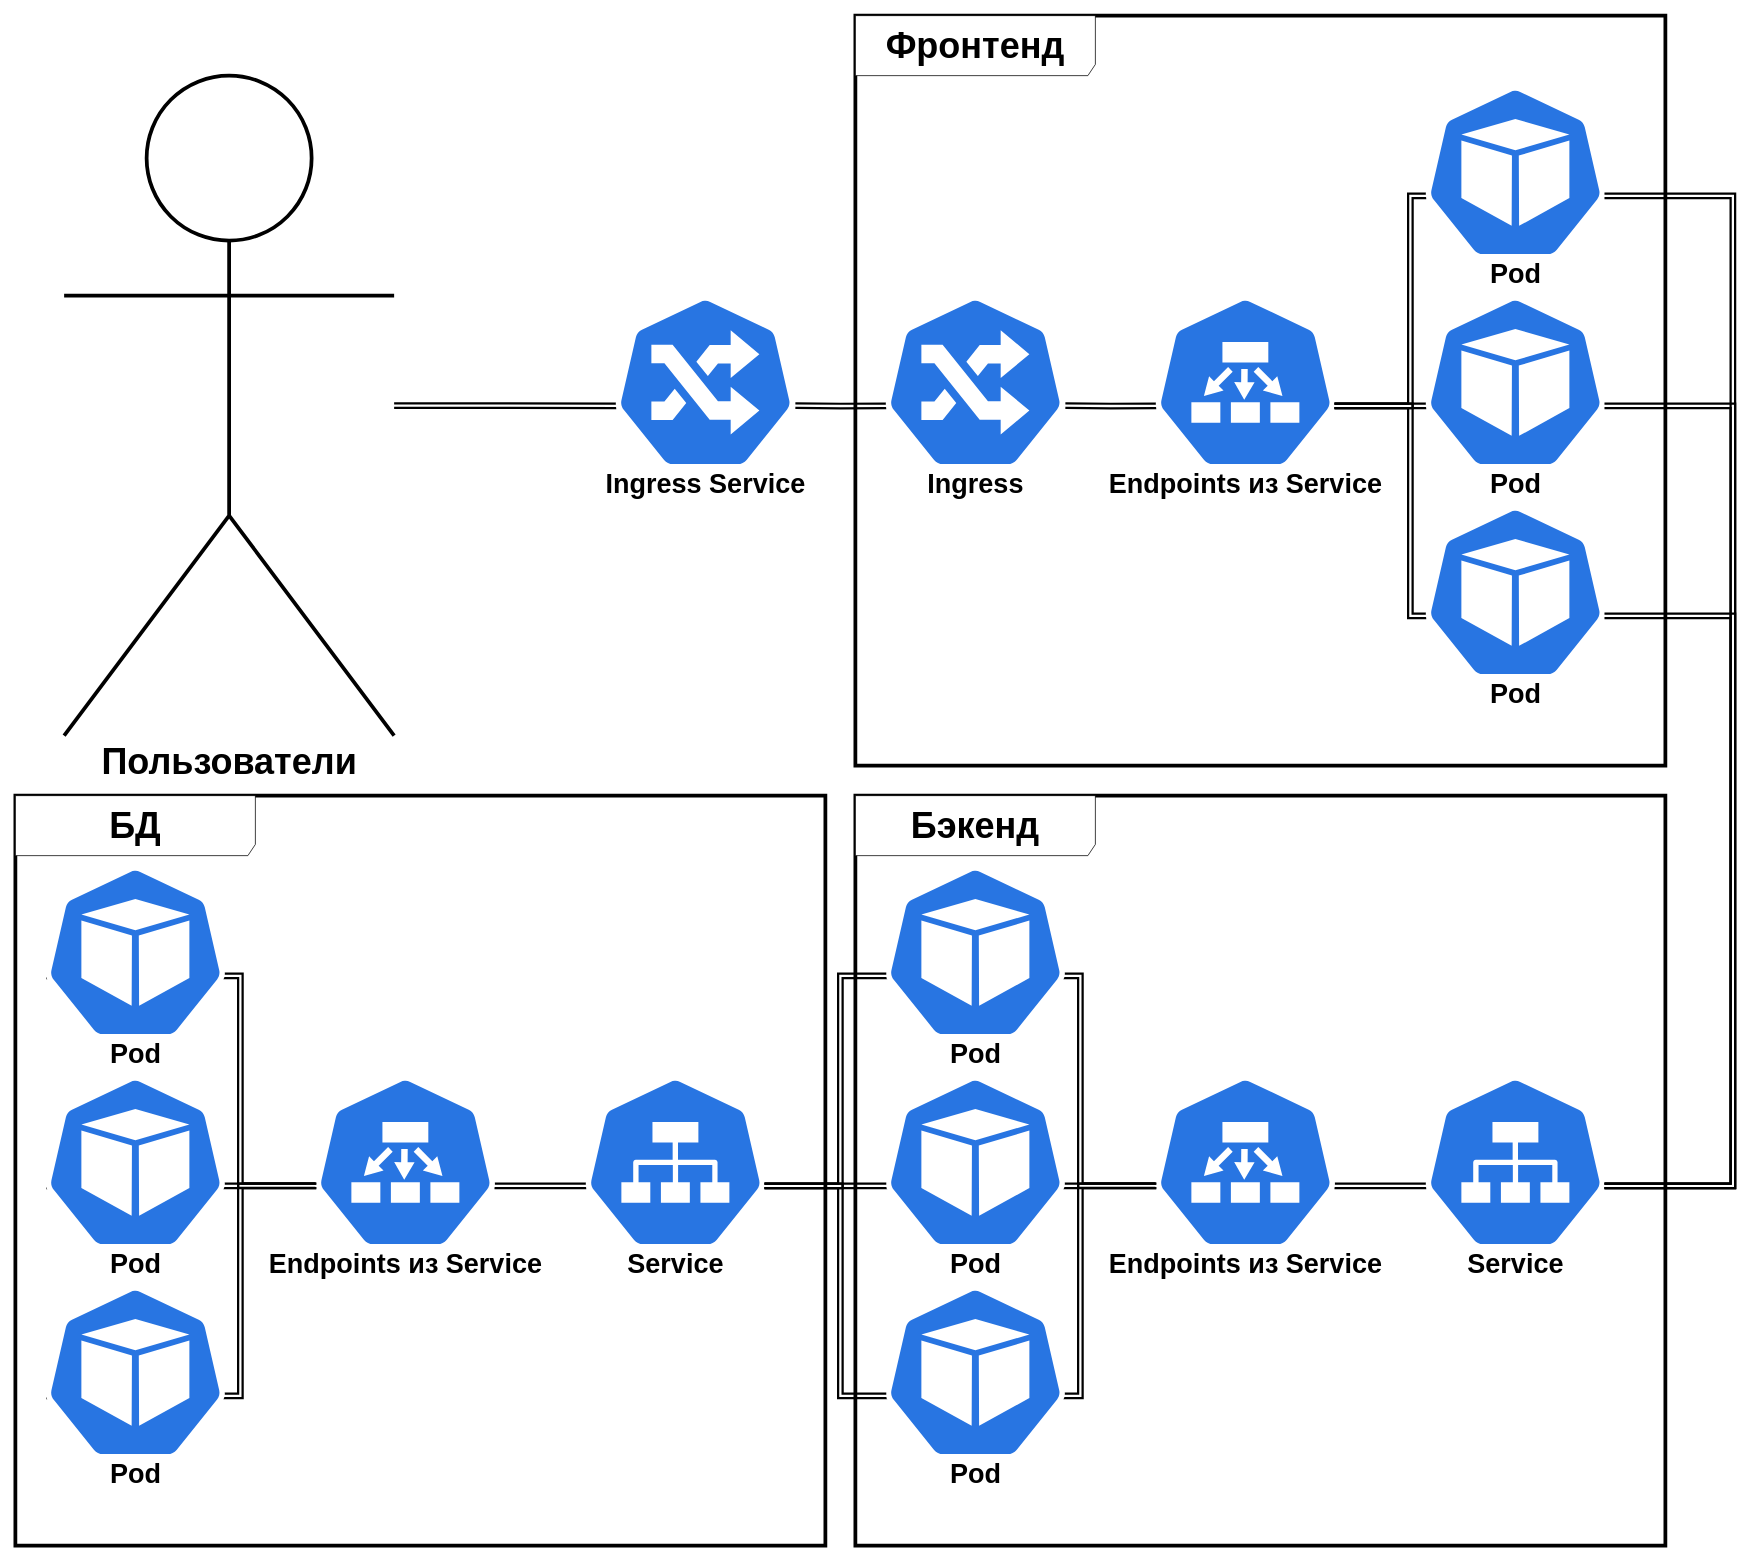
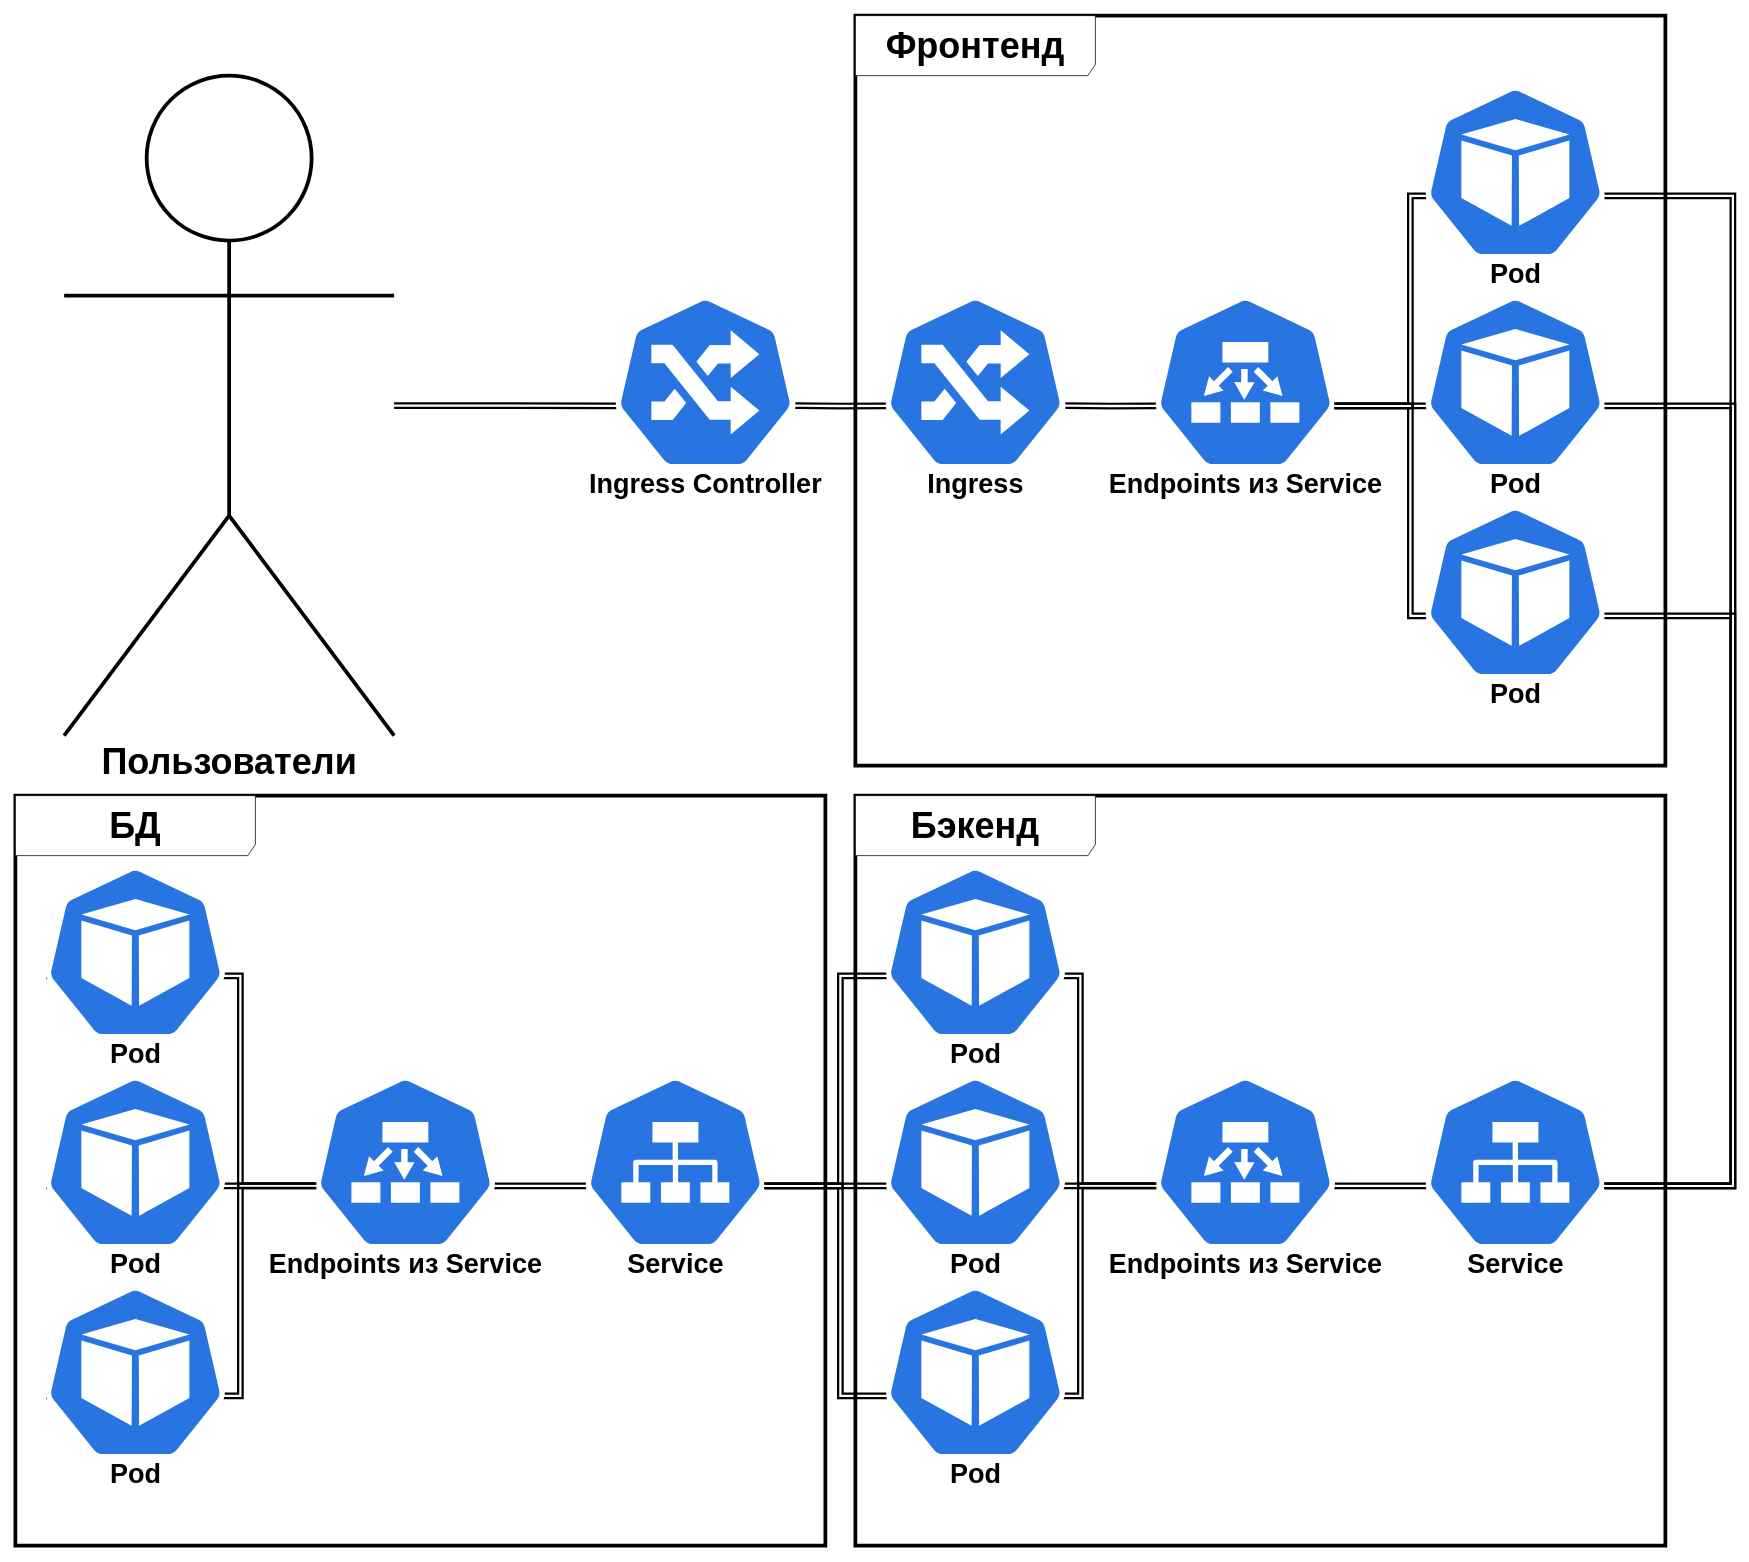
node "Ingress Service": label "Ingress Service" -> "Ingress Controller"
